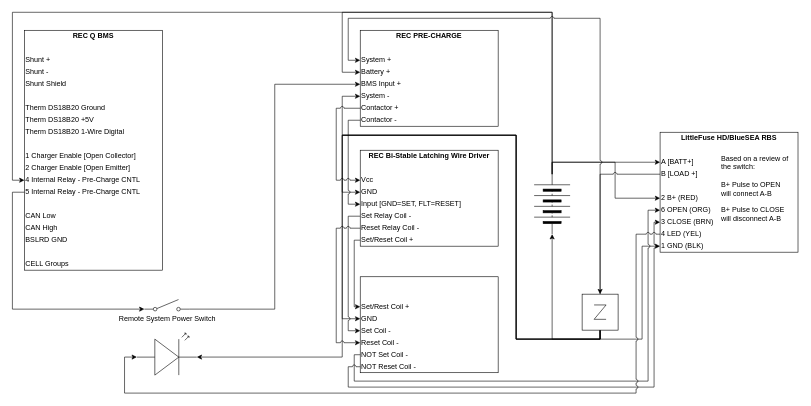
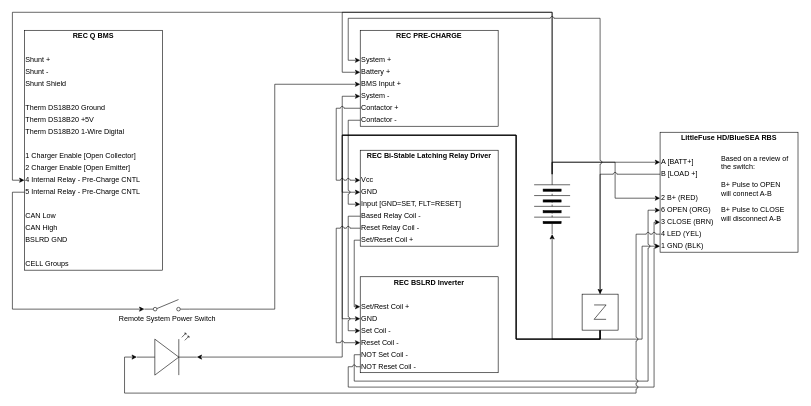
node "REC Bi-Stable Latching Wire Driver": label "REC Bi-Stable Latching Wire Driver" -> "REC Bi-Stable Latching Relay Driver"
node "Set Relay Coil -": label "Set Relay Coil -" -> "Based Relay Coil -"
node "REC BSLRD Inverter": added
